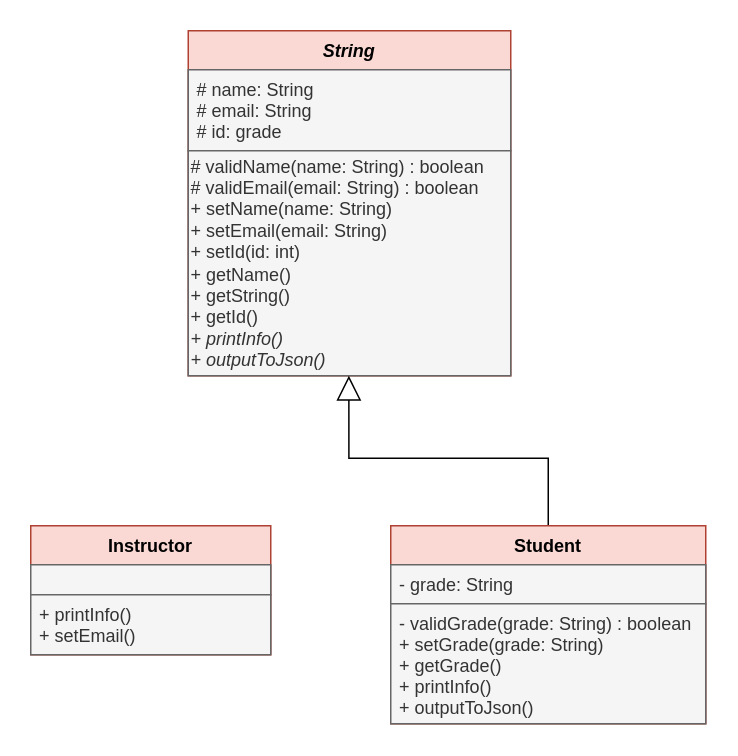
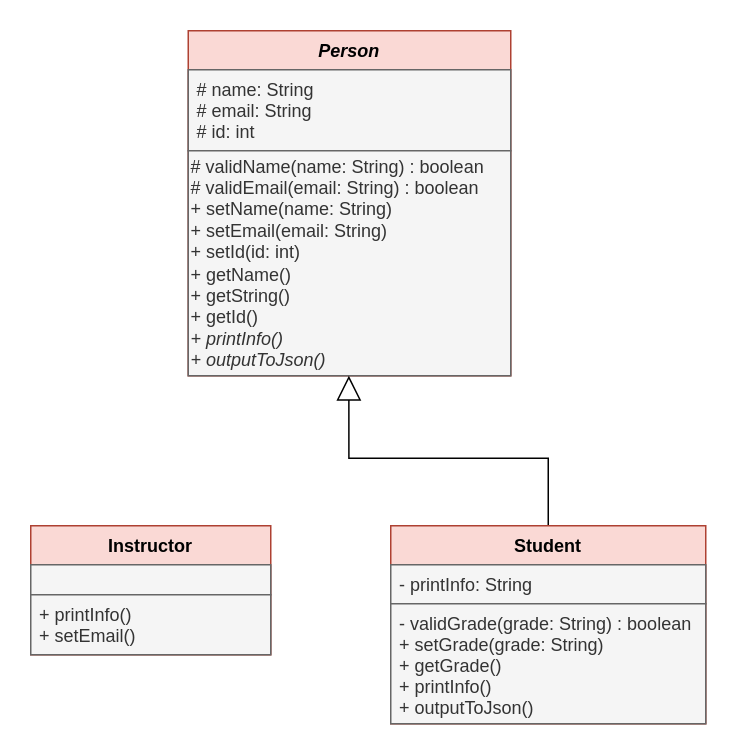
node "String": label "String" -> "Person"
node "# name: String # email: String # id: grade": label "# name: String # email: String # id: grade" -> "# name: String # email: String # id: int"
node "- grade: String": label "- grade: String" -> "- printInfo: String"
